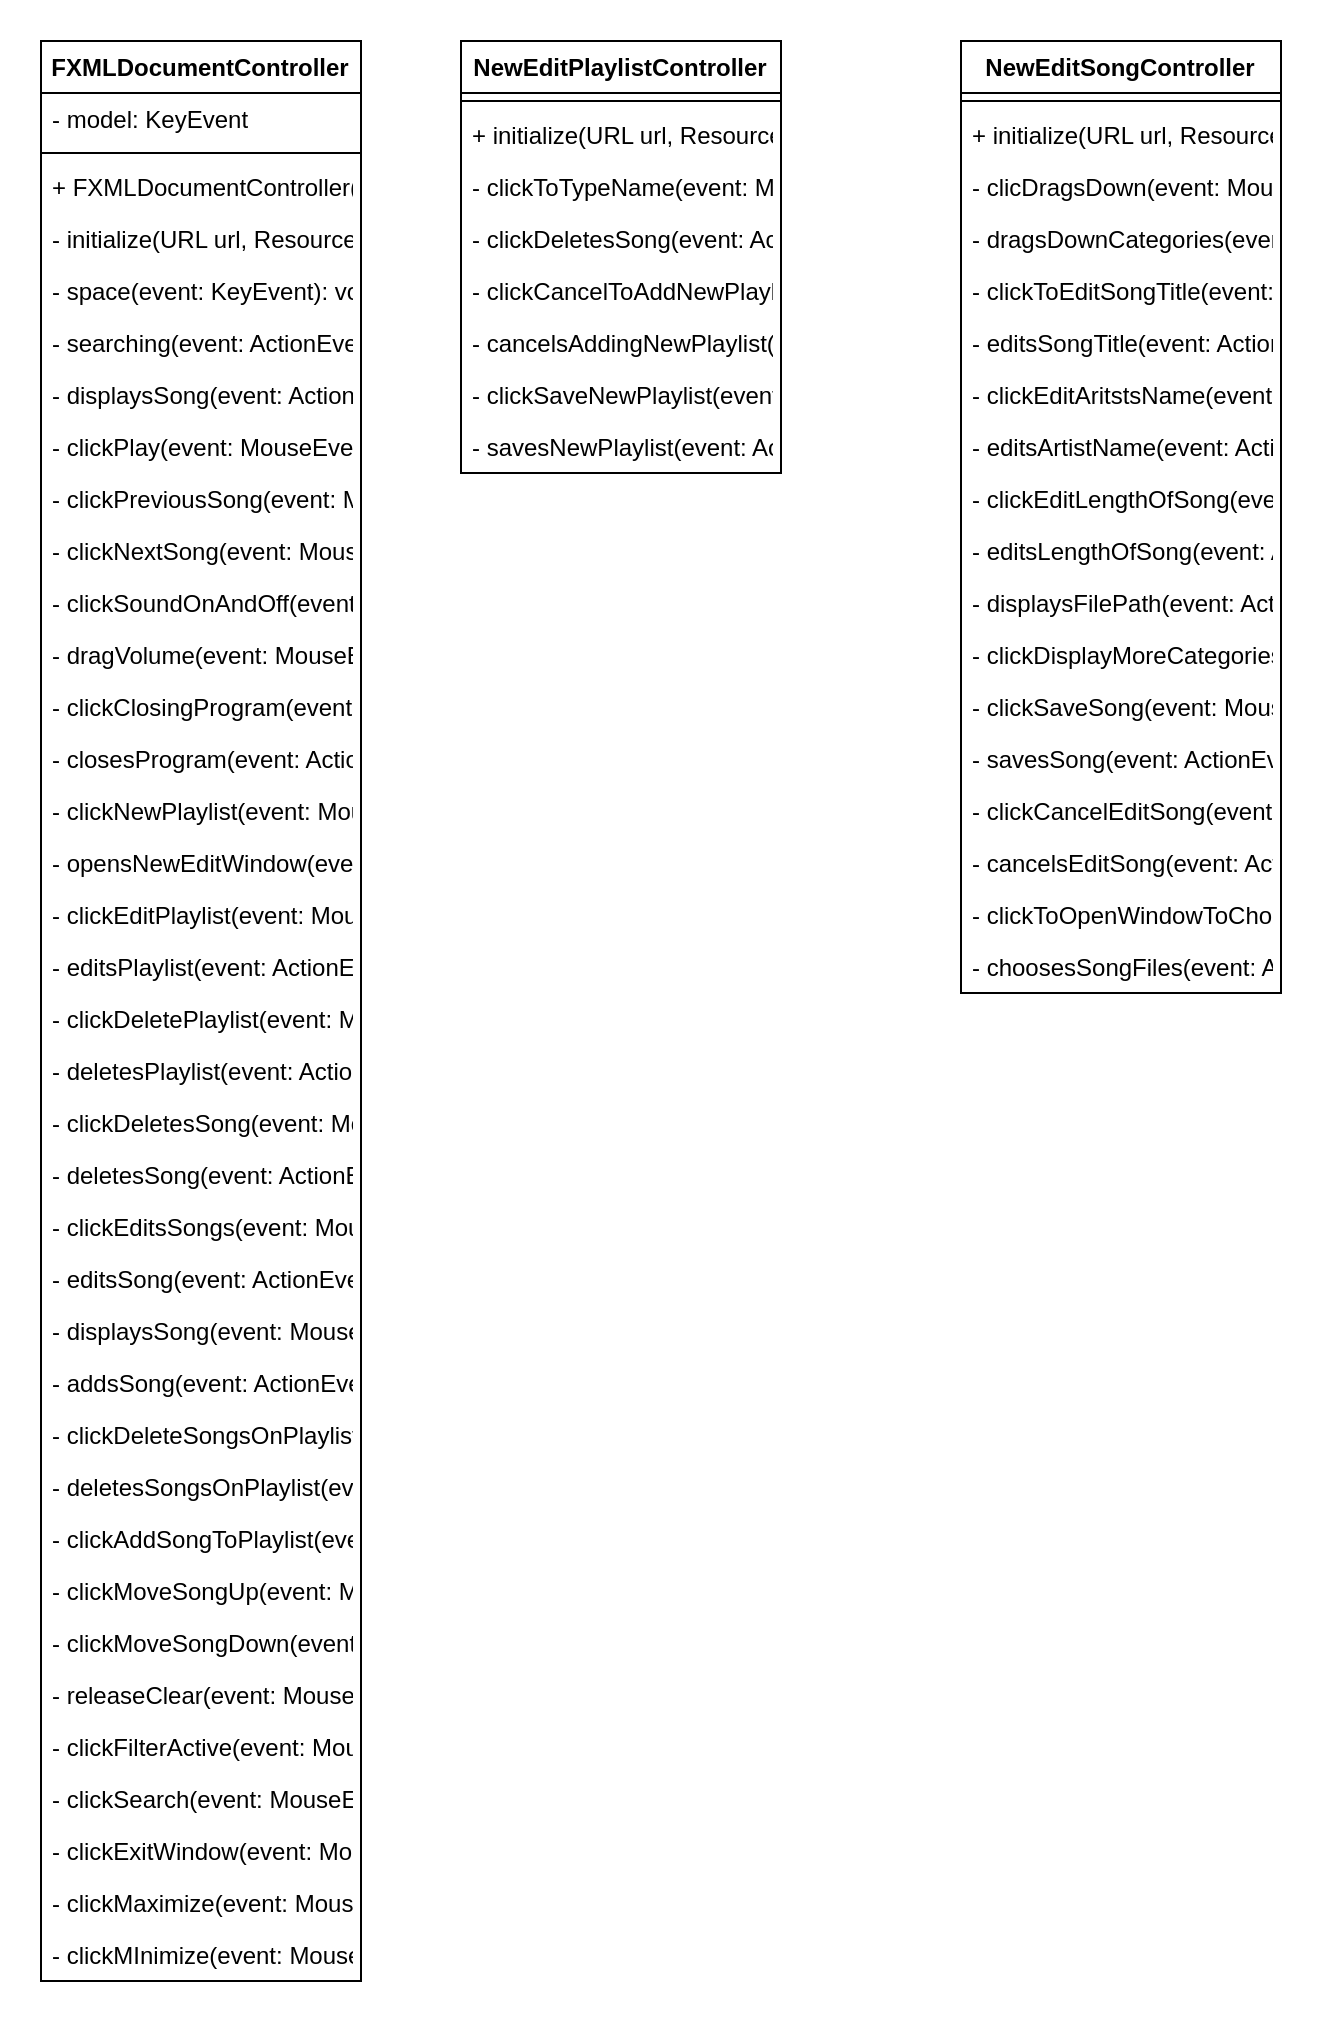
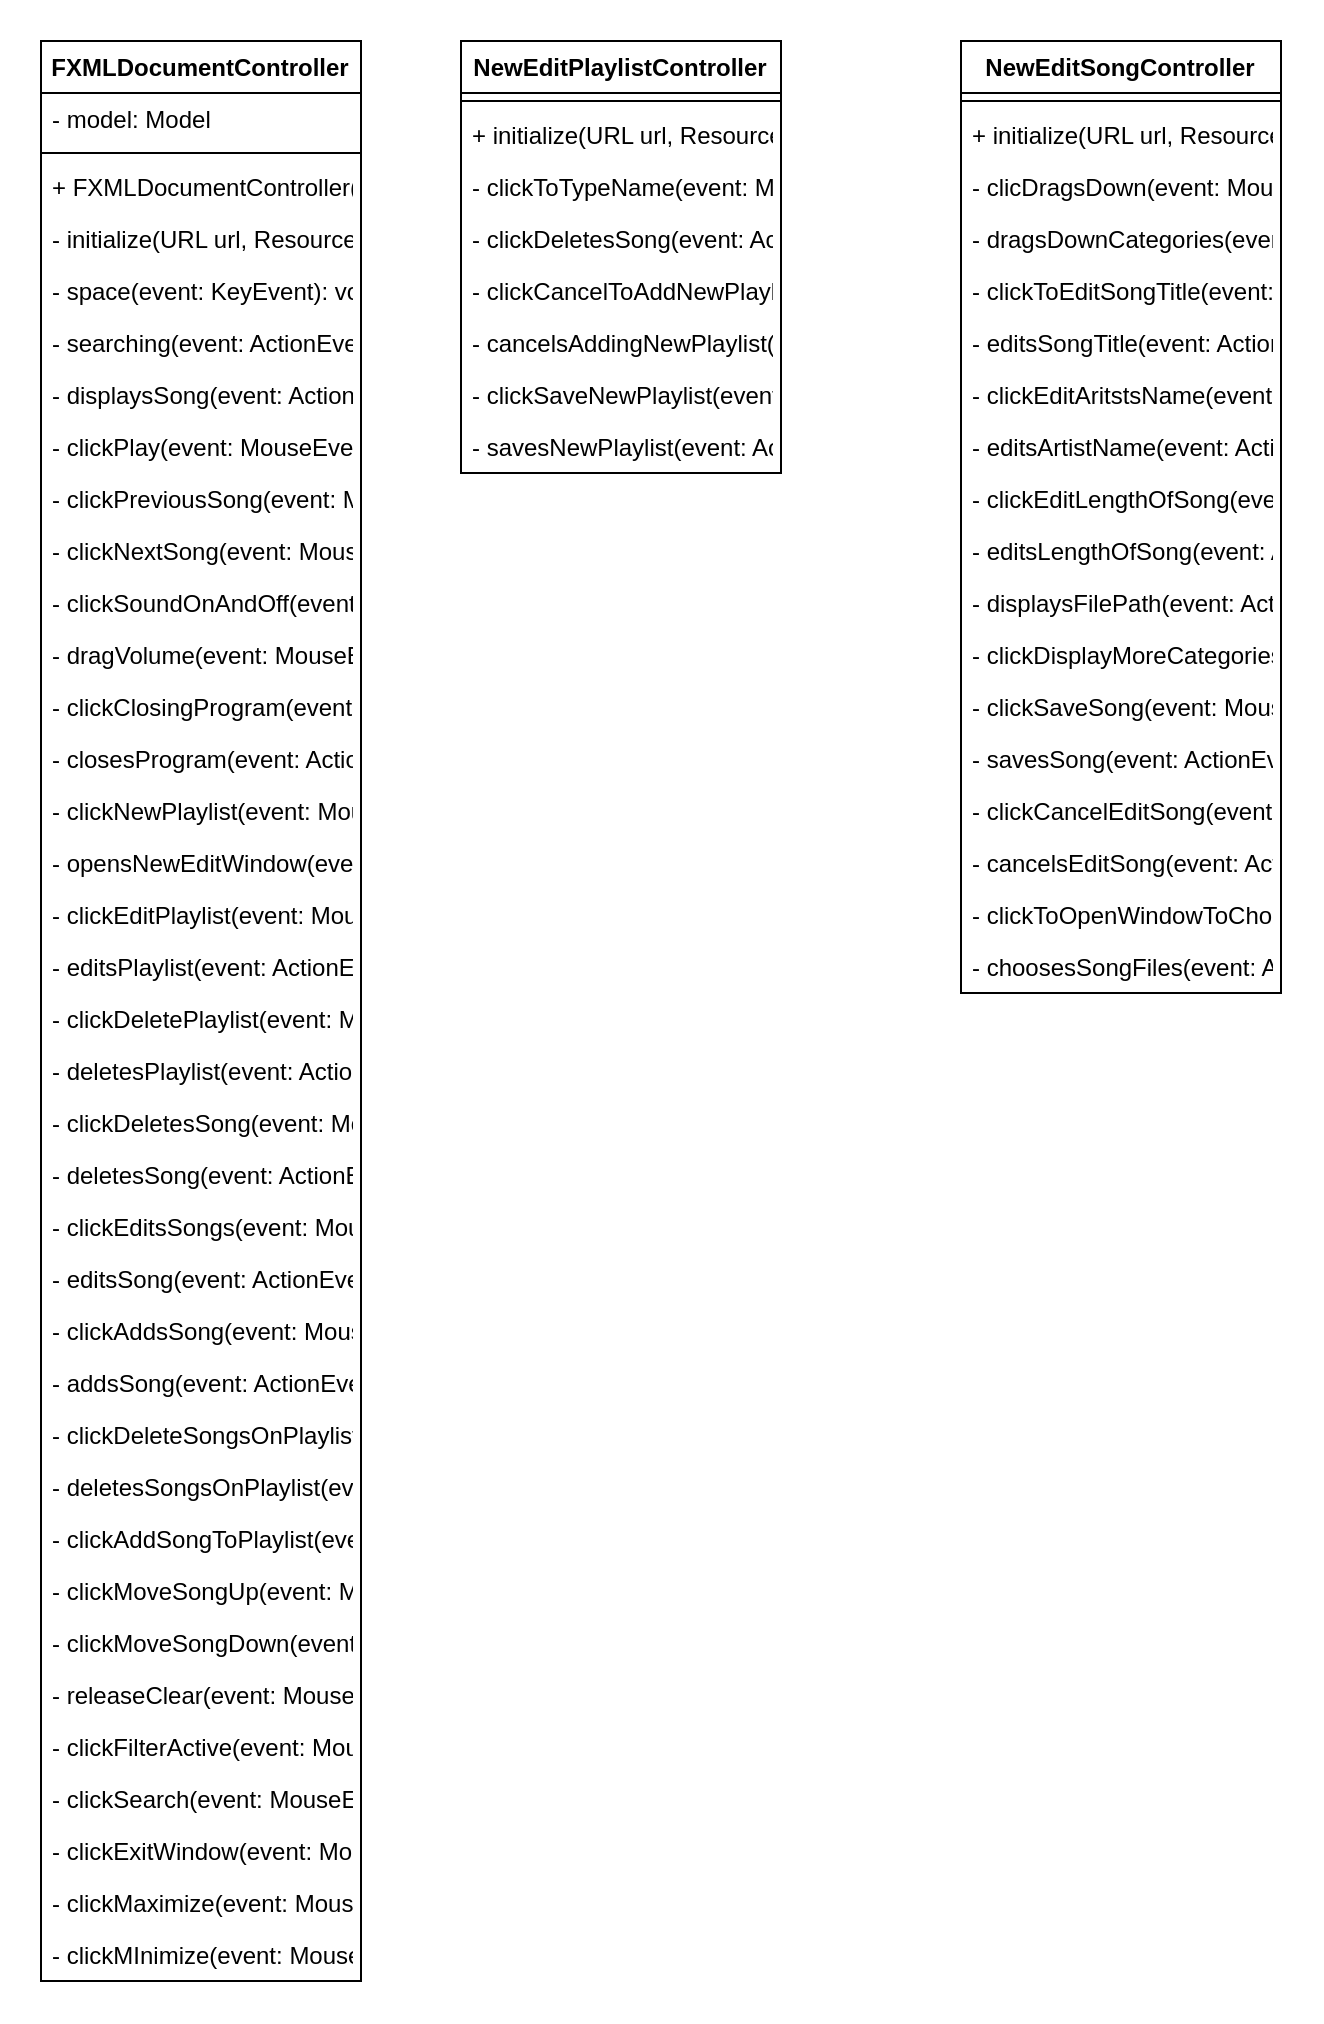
node "- model: KeyEvent": label "- model: KeyEvent" -> "- model: Model"
node "- displaysSong(event: MouseEvent): void": label "- displaysSong(event: MouseEvent): void" -> "- clickAddsSong(event: MouseEvent): void"
